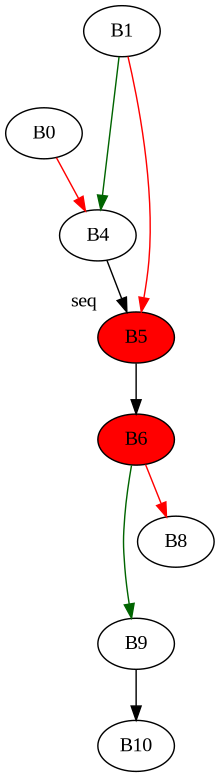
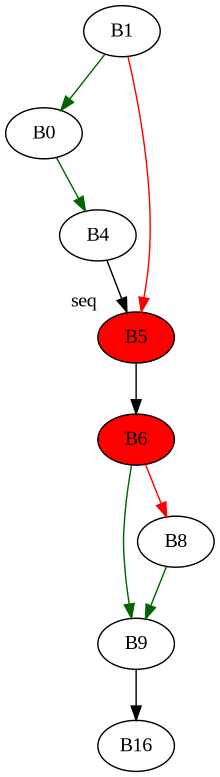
edge "B1" -> "B4": now "B1" -> "B0"
edge "B0" -> "B4": color red -> darkgreen
edge "B8" -> "B9": added
node "B10": label "B10" -> "B16"
